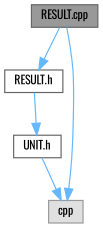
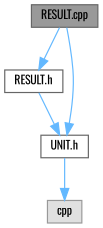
edge "RESULT.cpp" -> "cpp": now "RESULT.cpp" -> "UNIT.h"
